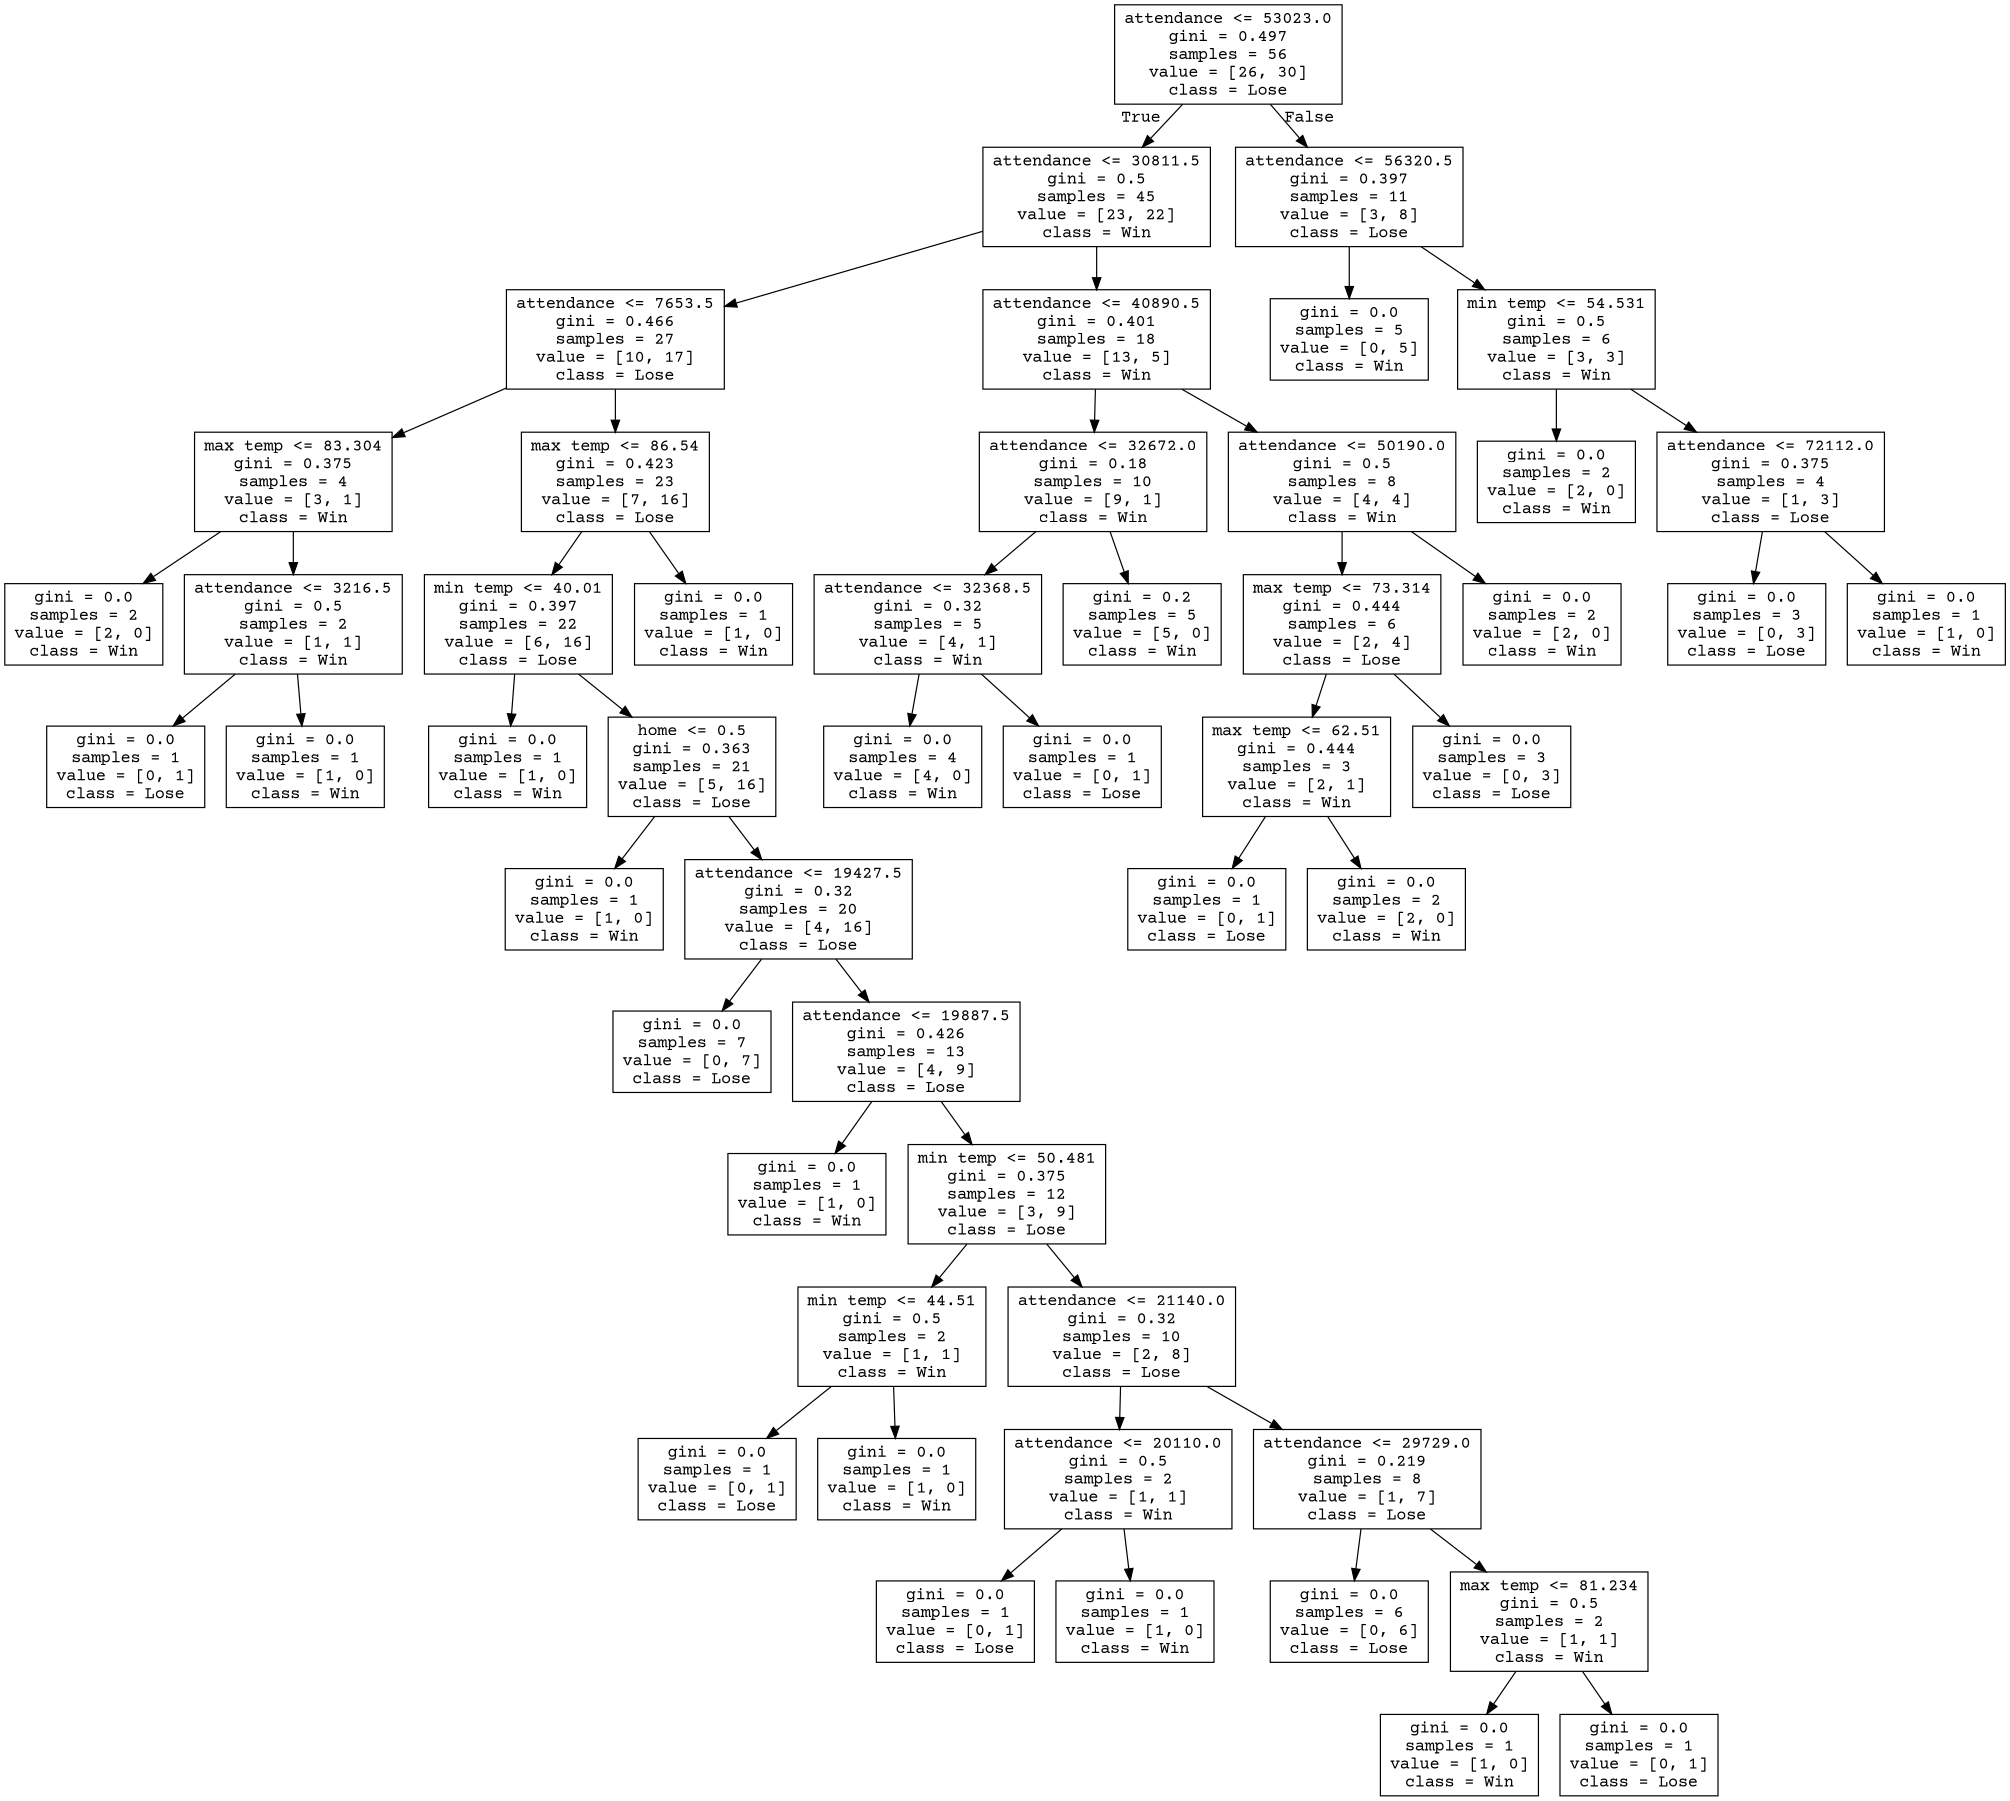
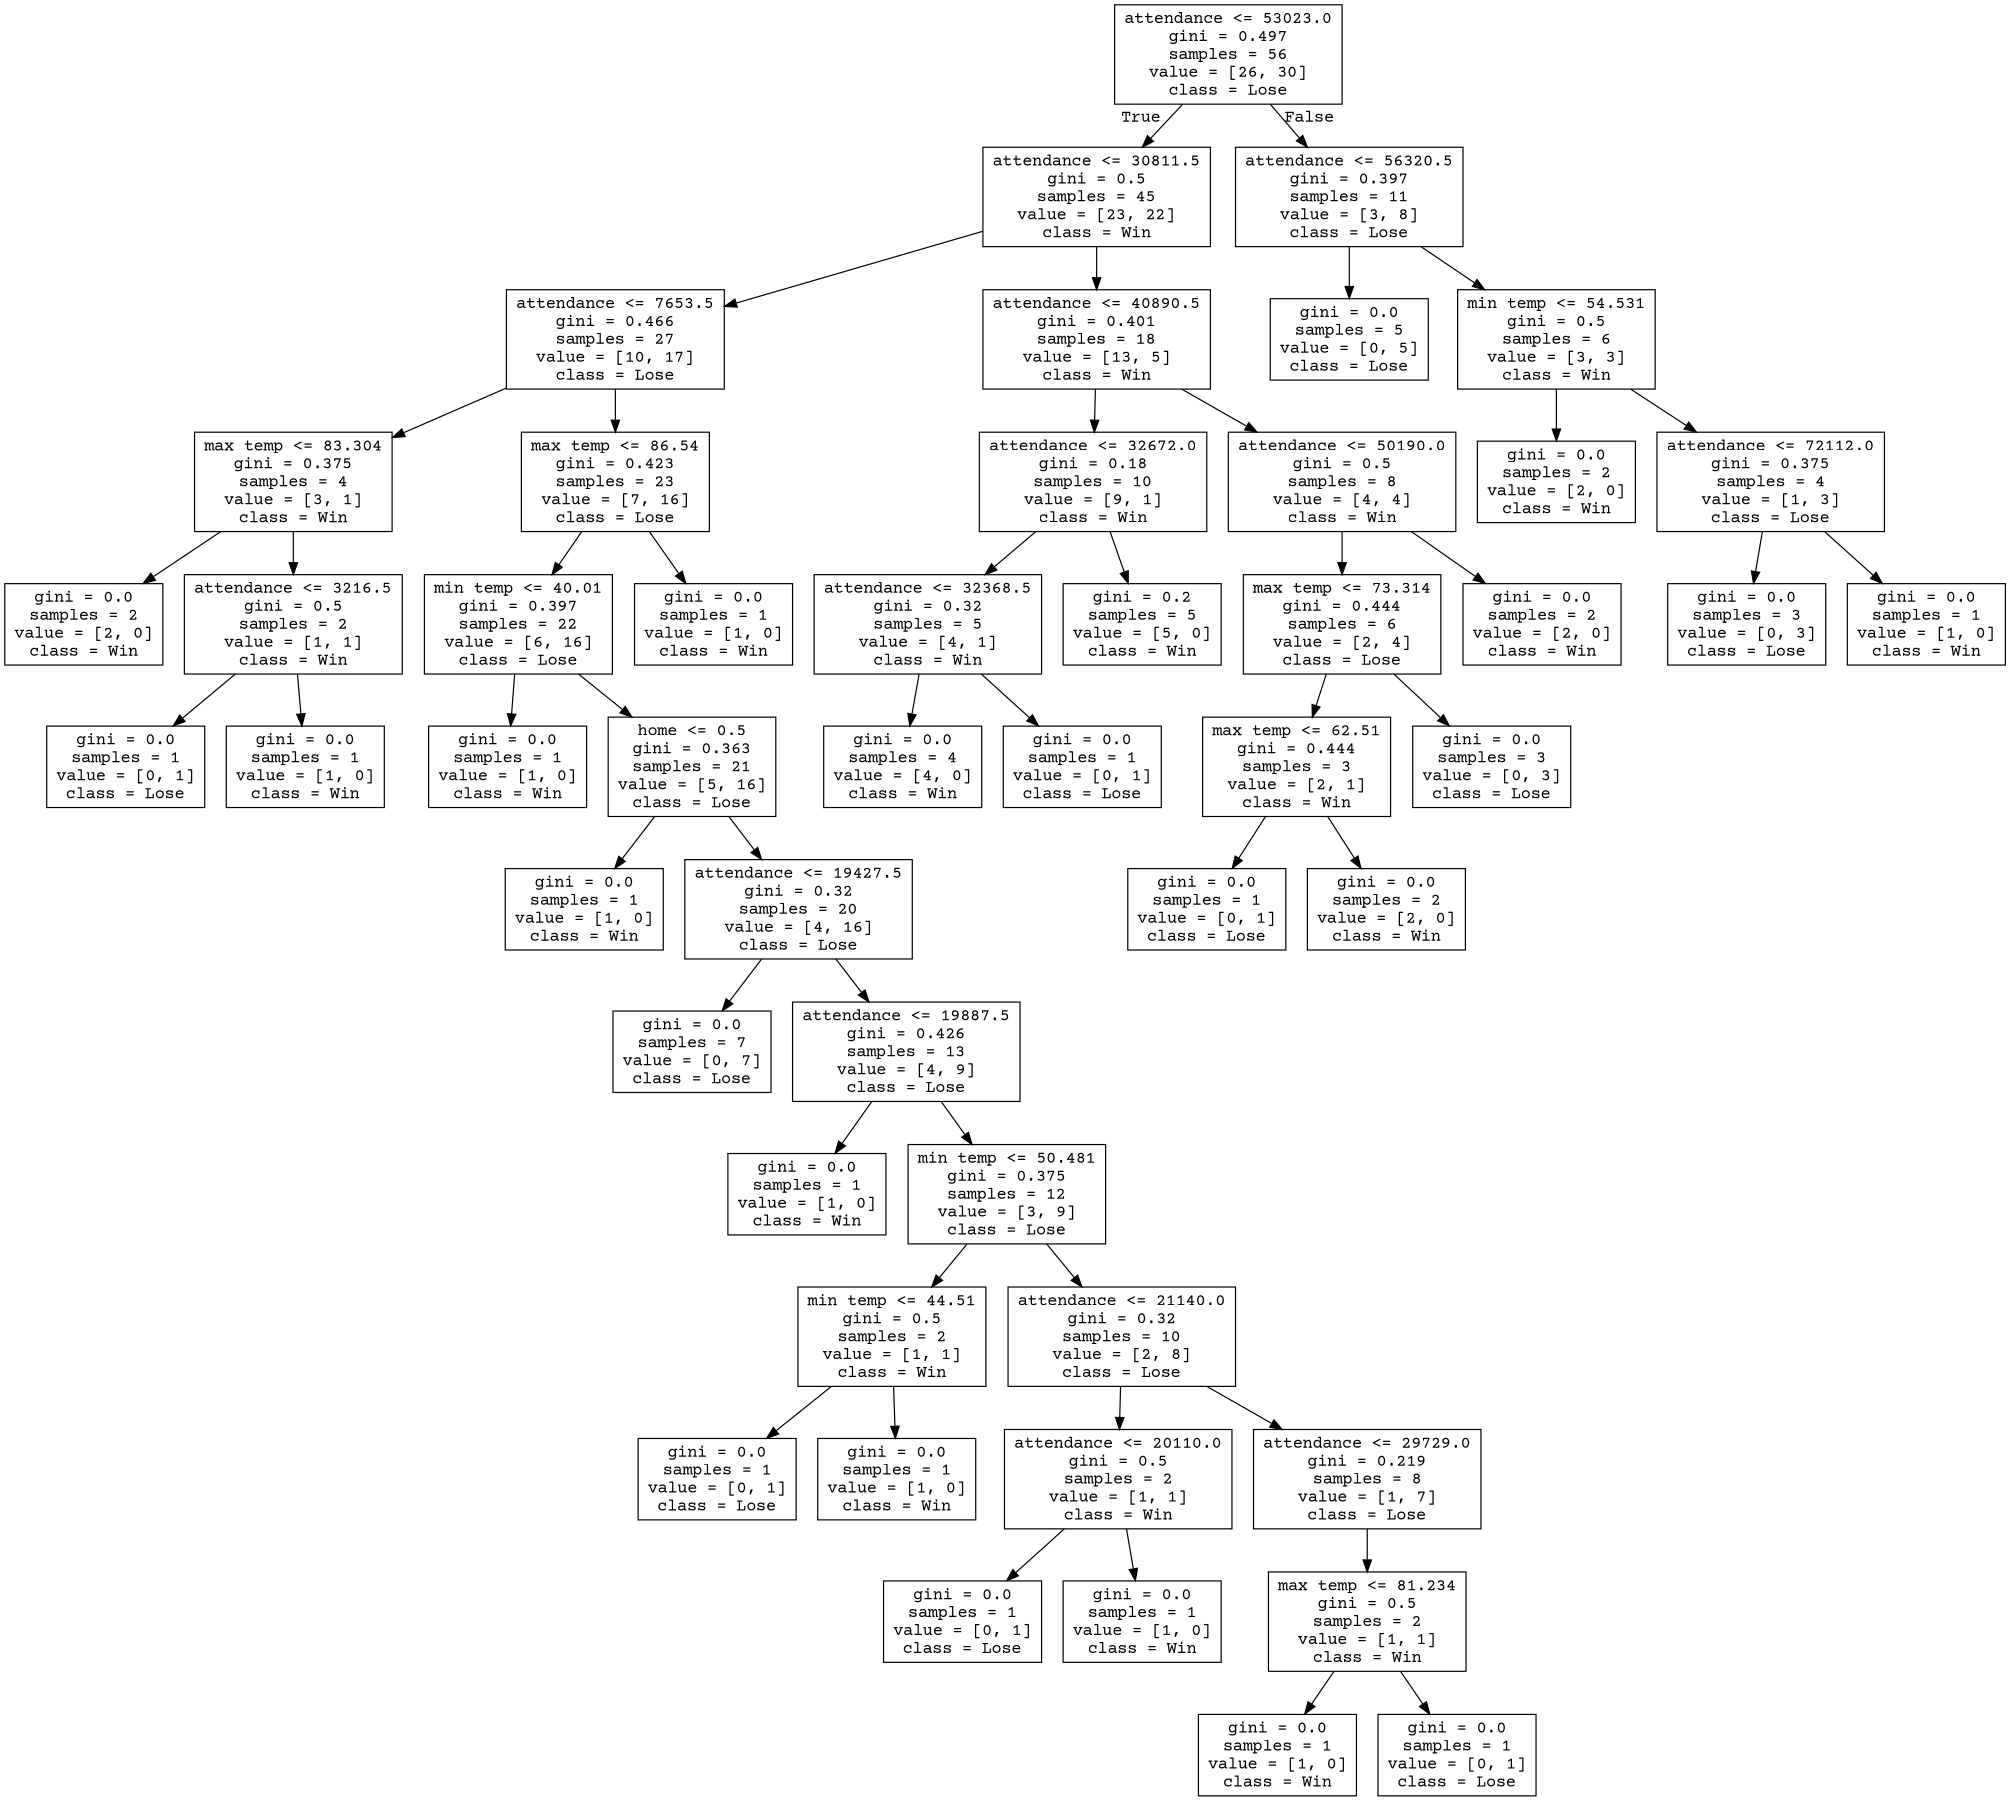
node "gini = 0.0 samples = 5 value = [0, 5] class = Win": label "gini = 0.0 samples = 5 value = [0, 5] class = Win" -> "gini = 0.0 samples = 5 value = [0, 5] class = Lose"
node "gini = 0.0 samples = 6 value = [0, 6] class = Lose": removed
